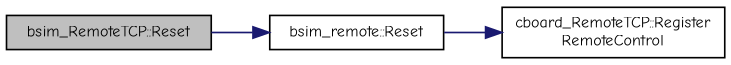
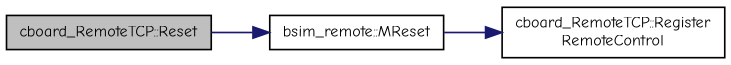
node "bsim_RemoteTCP::Reset": label "bsim_RemoteTCP::Reset" -> "cboard_RemoteTCP::Reset"
node "bsim_remote::Reset": label "bsim_remote::Reset" -> "bsim_remote::MReset"
